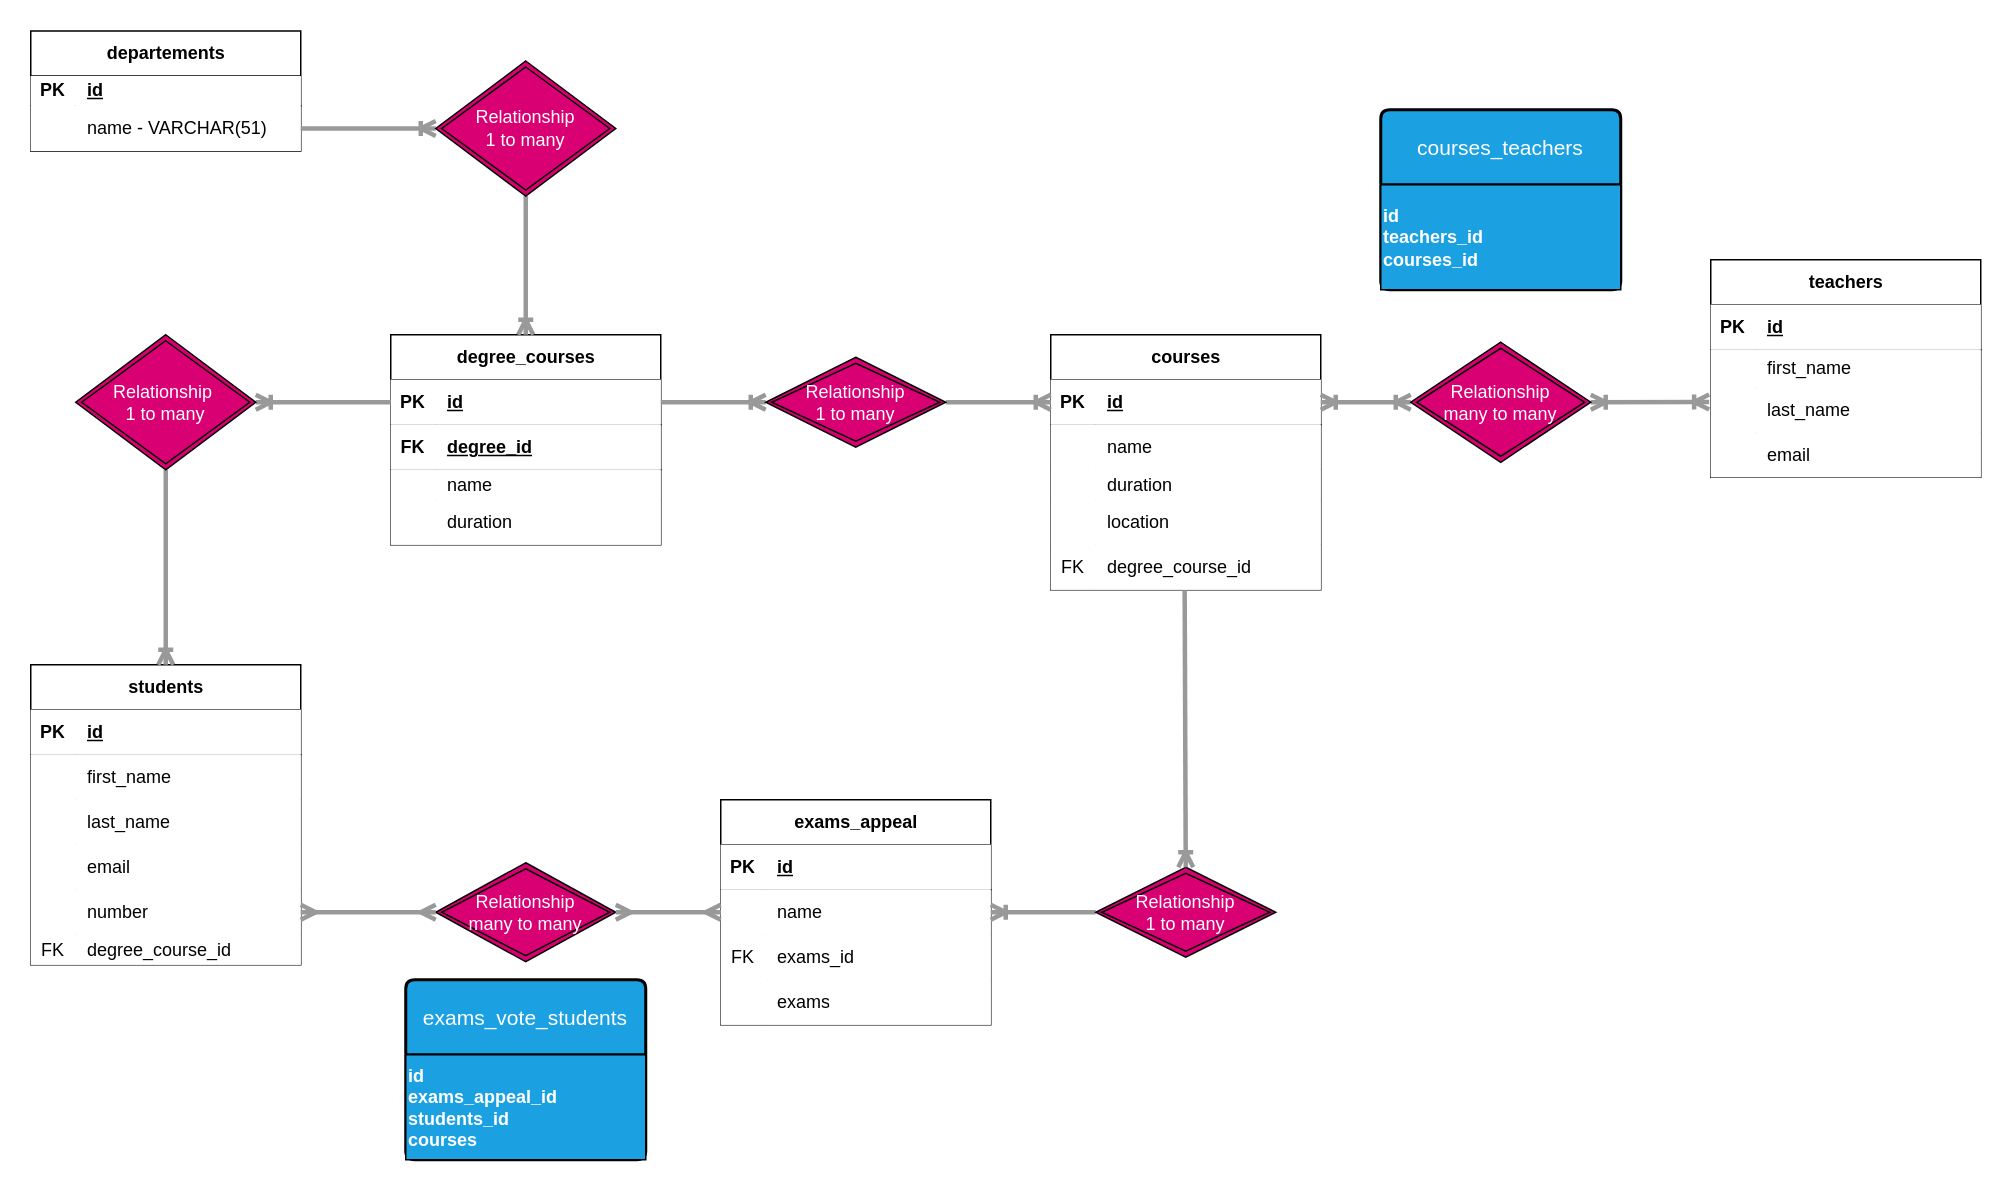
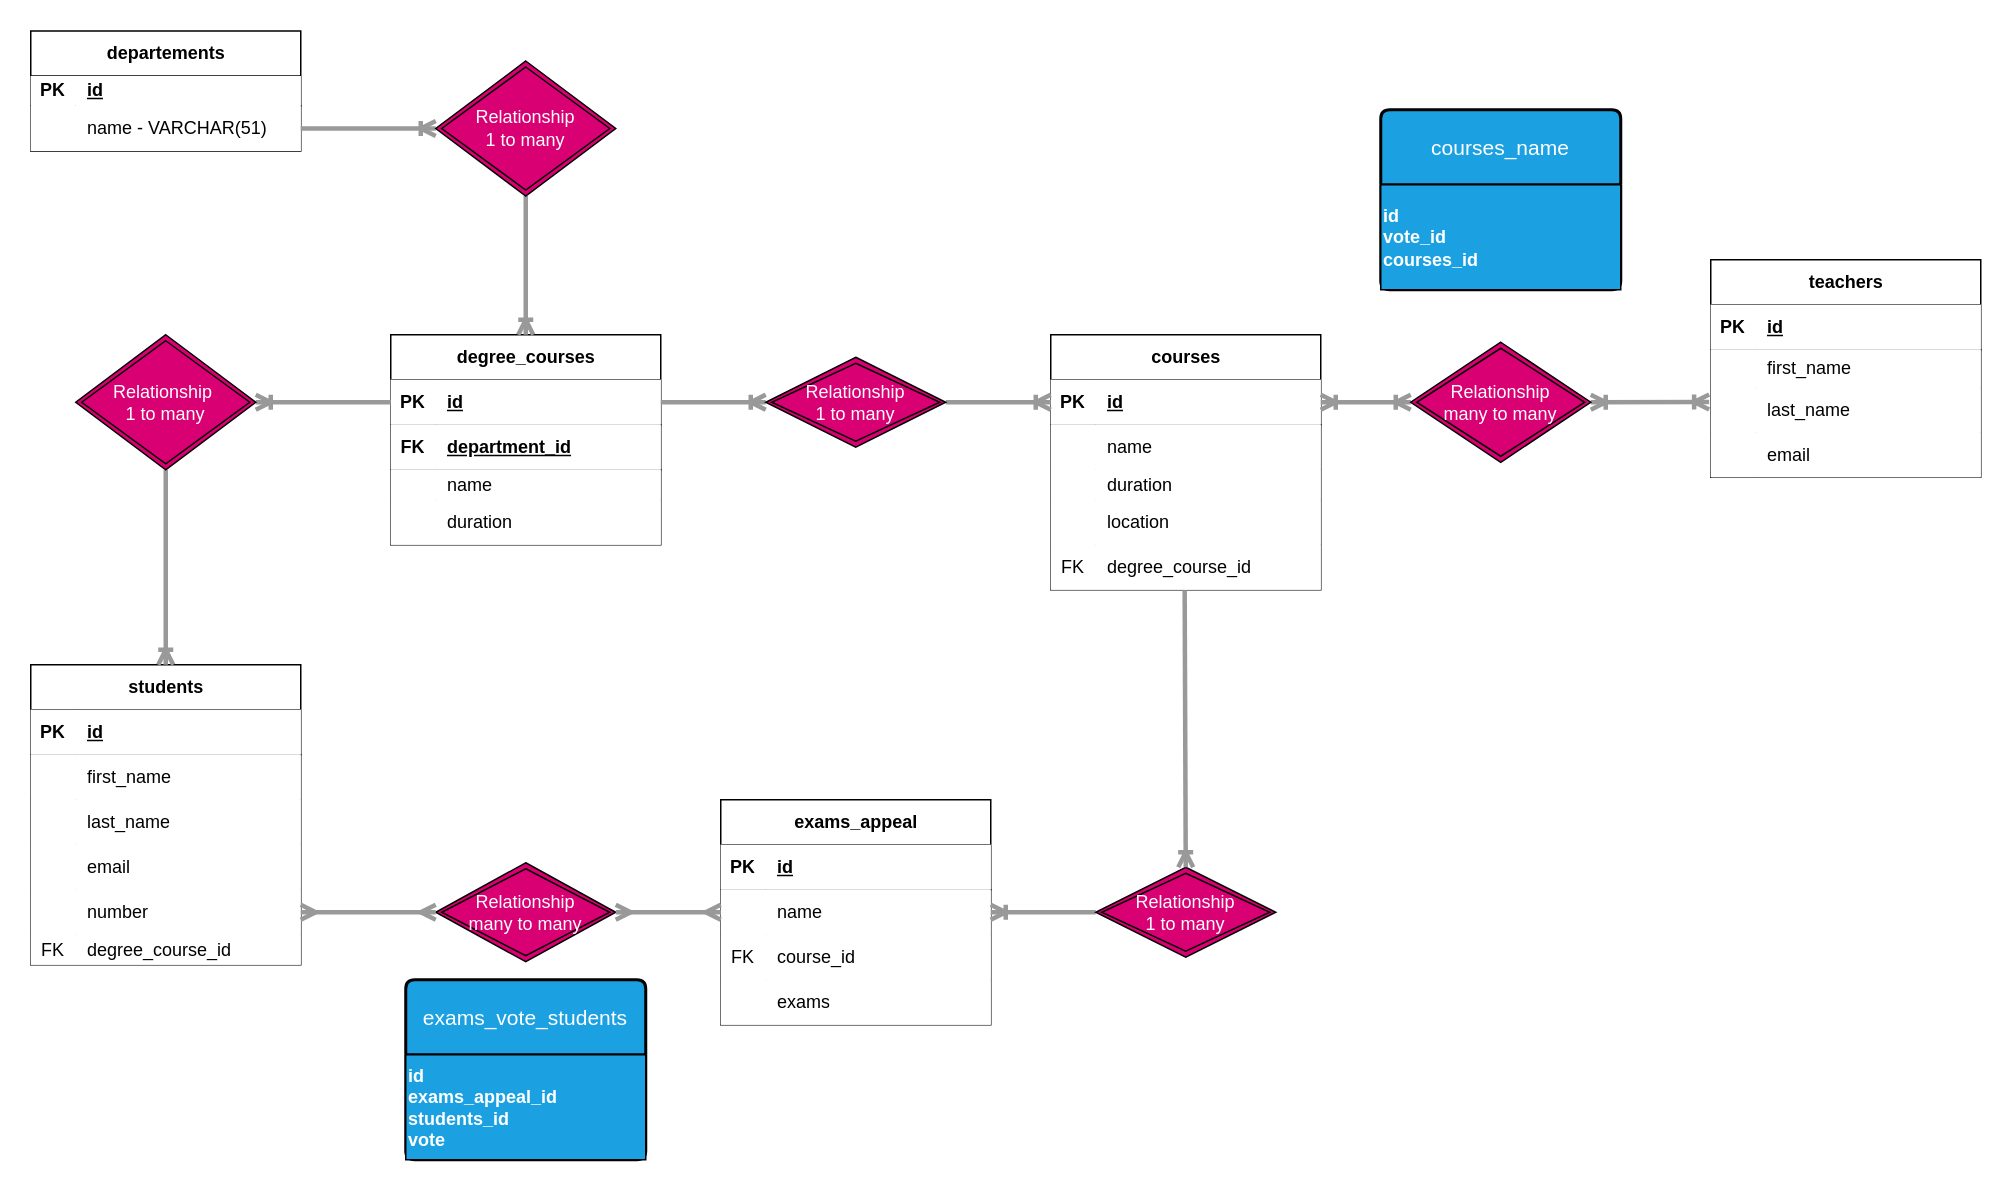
node "courses_teachers": label "courses_teachers" -> "courses_name"
node "id teachers_id courses_id": label "id teachers_id courses_id" -> "id vote_id courses_id"
node "degree_id": label "degree_id" -> "department_id"
node "exams_id": label "exams_id" -> "course_id"
node "id exams_appeal_id students_id courses": label "id exams_appeal_id students_id courses" -> "id exams_appeal_id students_id vote"
